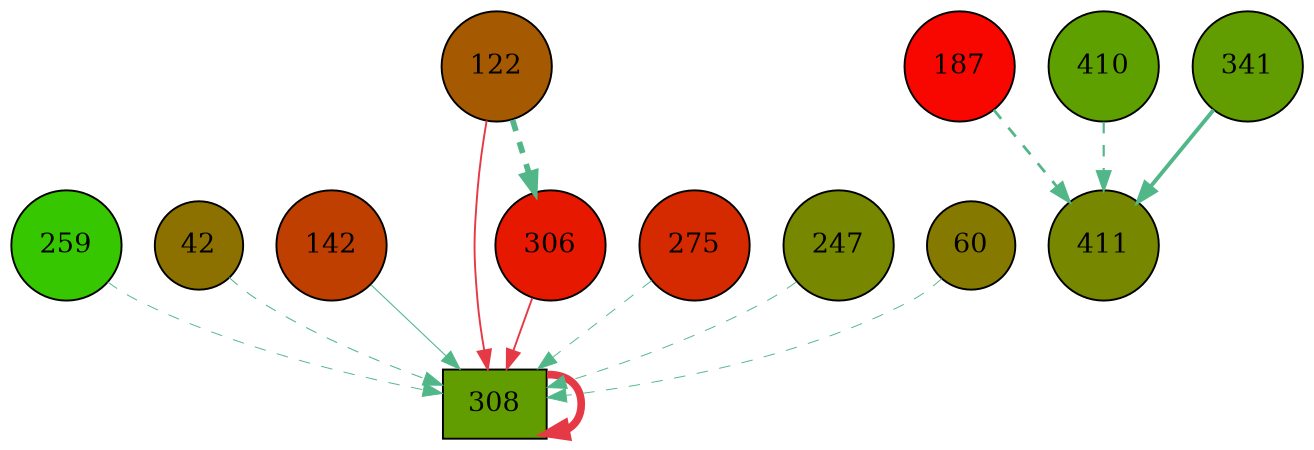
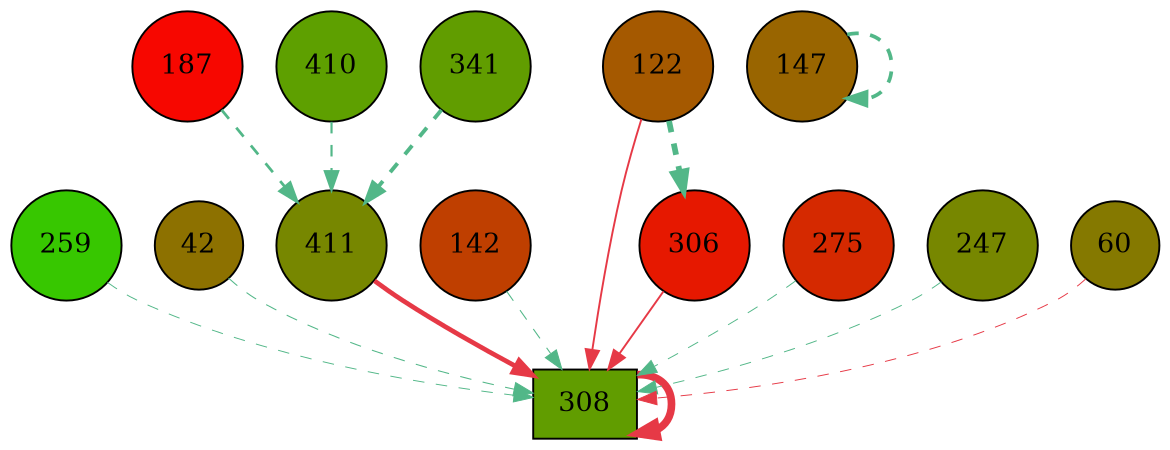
node "147": added
edge "341" -> "411": style solid -> dashed
edge "142" -> "308": style solid -> dashed
edge "411" -> "308": added
edge "60" -> "308": color #52b788 -> #e63946
